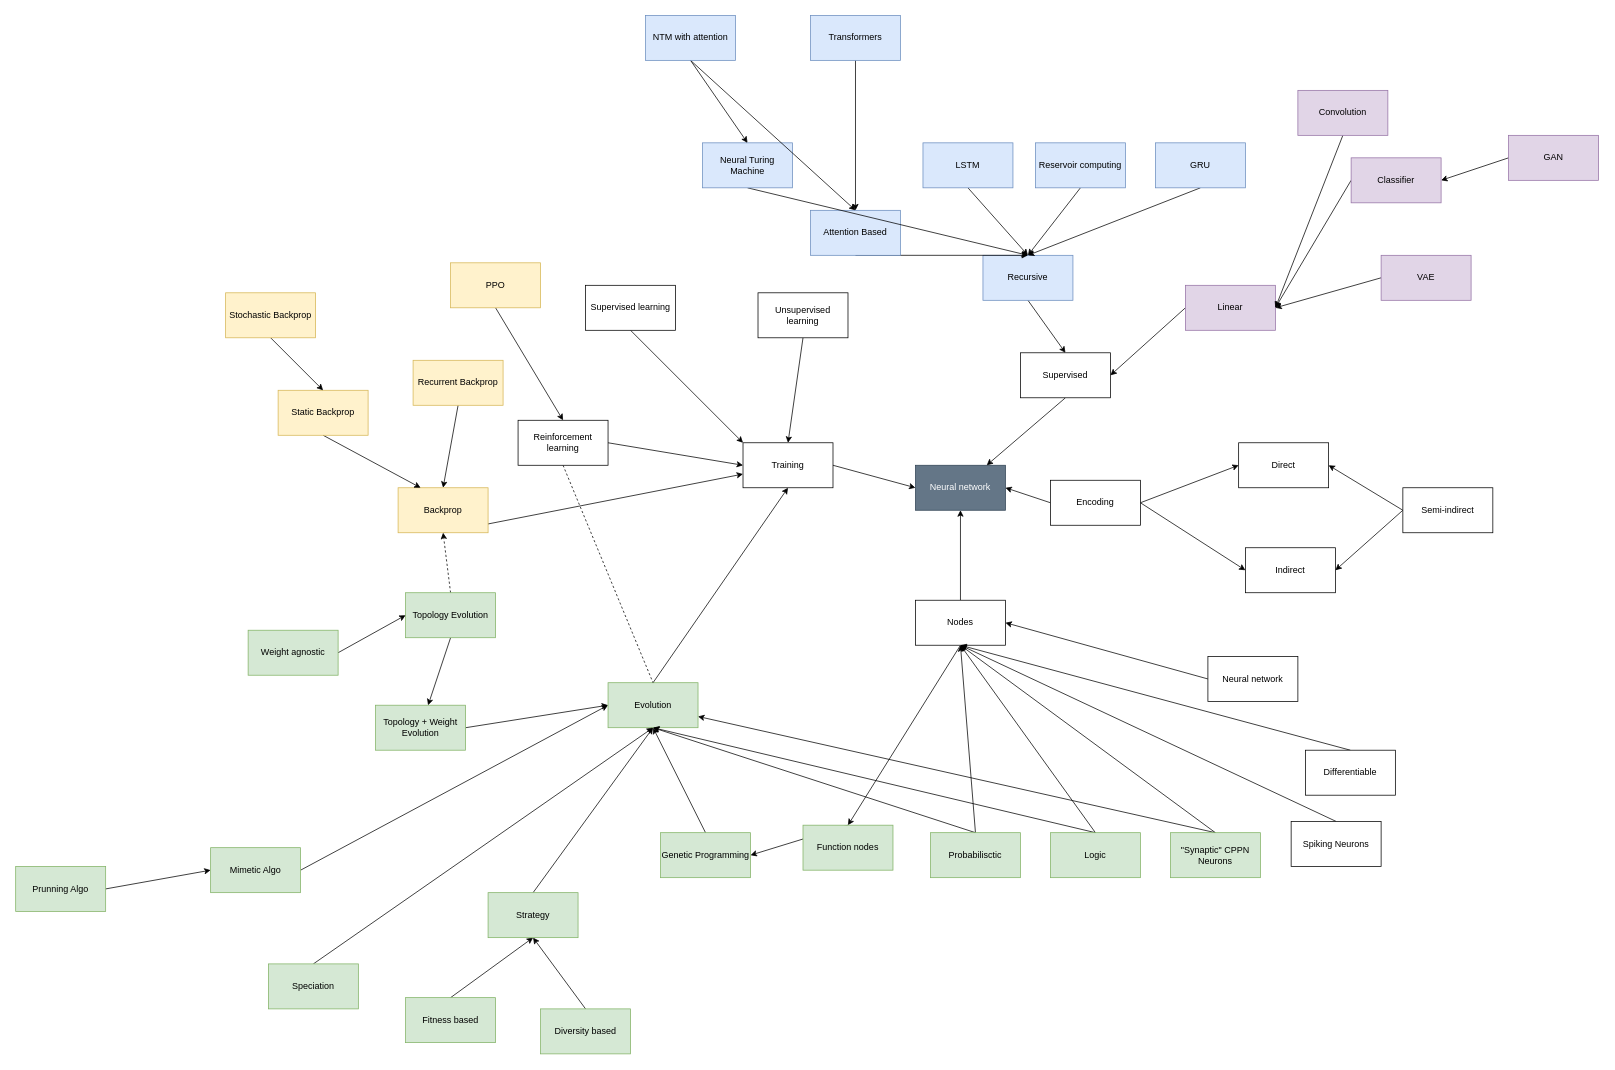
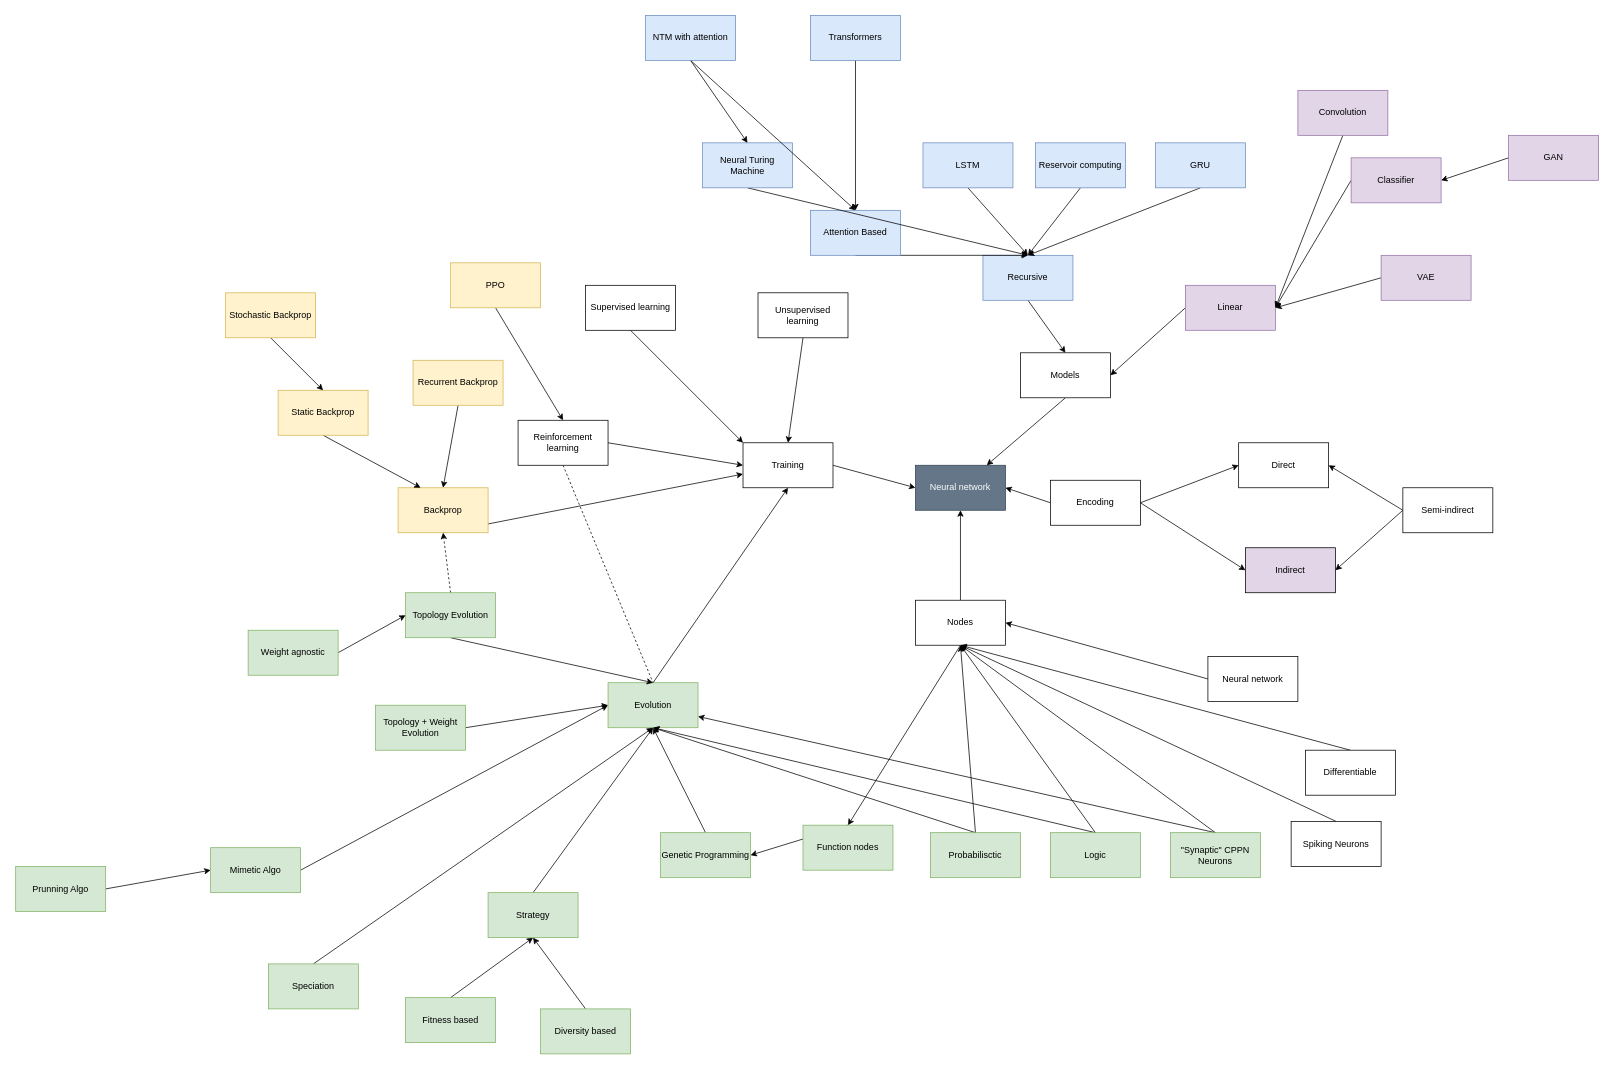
node "Supervised": label "Supervised" -> "Models"
node "Indirect": fillcolor #ffffff -> #e1d5e7
edge "Topology Evolution" -> "Topology + Weight Evolution": now "Topology Evolution" -> "Evolution"
